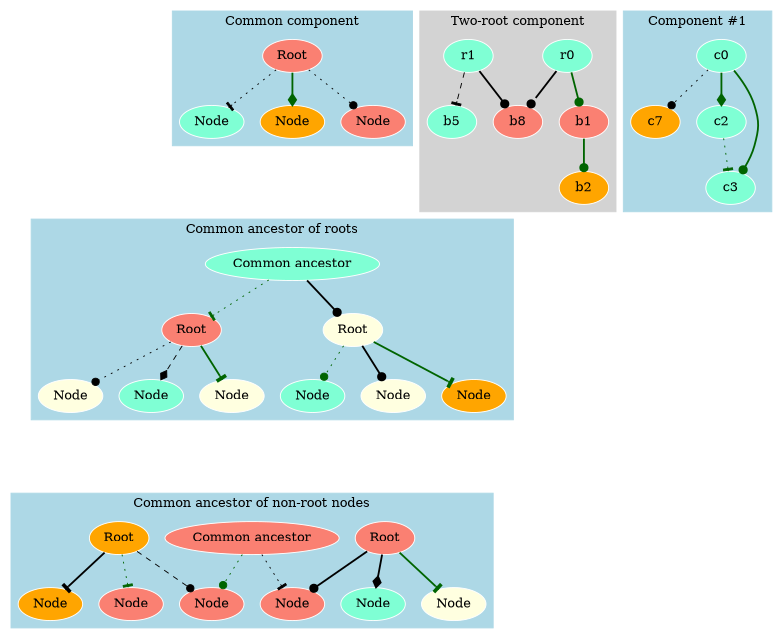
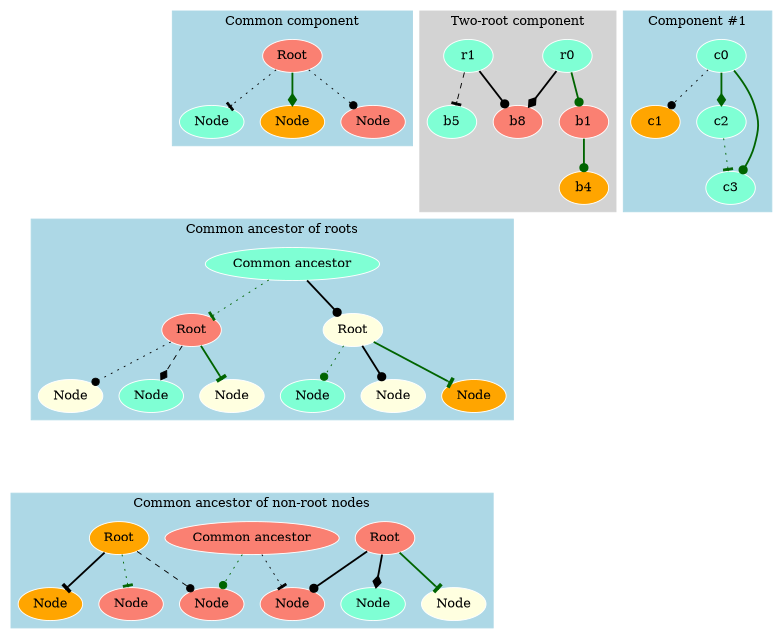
edge "r0" -> "b8": arrowhead dot -> diamond
node "c7": label "c7" -> "c1"
node "b2": label "b2" -> "b4"
